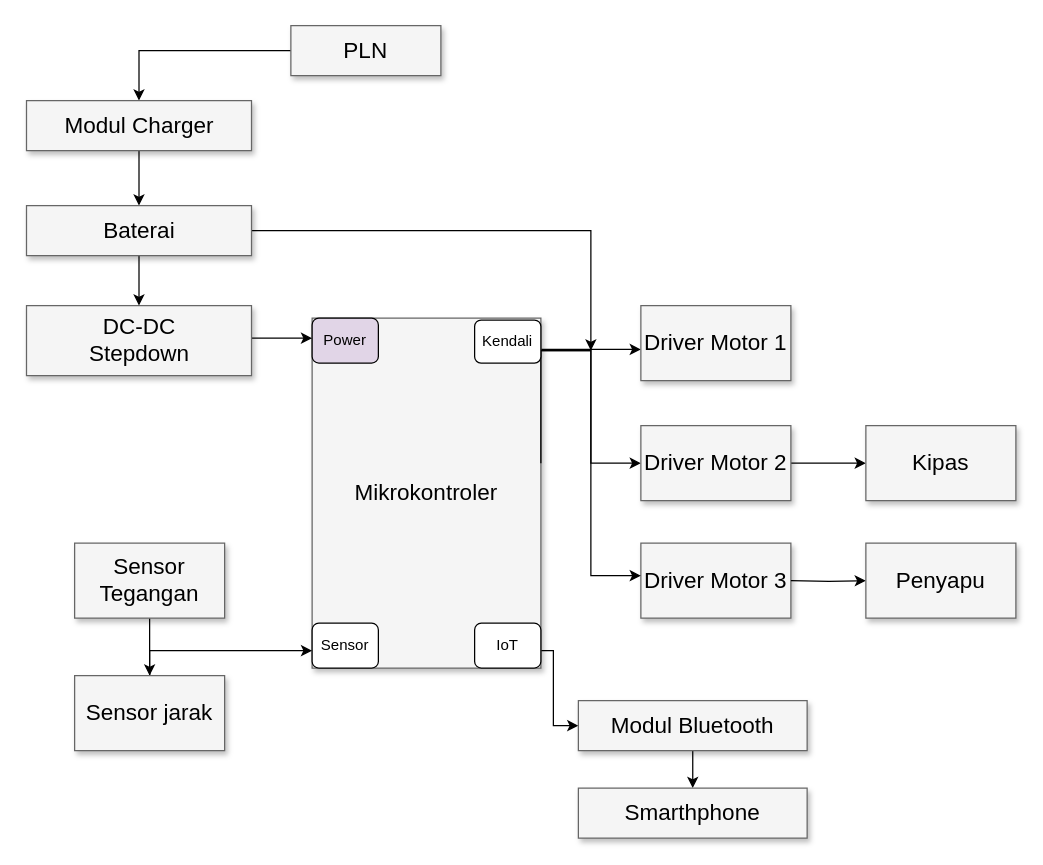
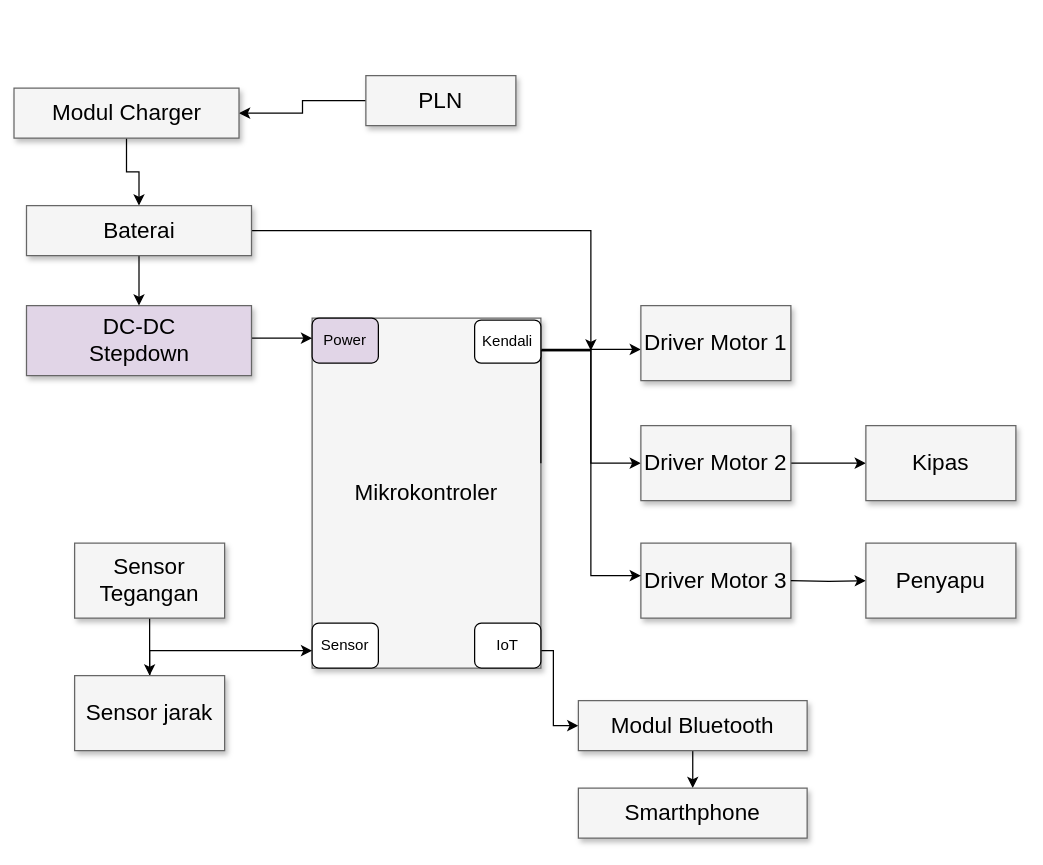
node "PLN": moved (366, 51) -> (441, 101)
node "Modul Charger": moved (139, 126) -> (126, 113)
node "DC-DC Stepdown": fillcolor #f5f5f5 -> #e1d5e7
